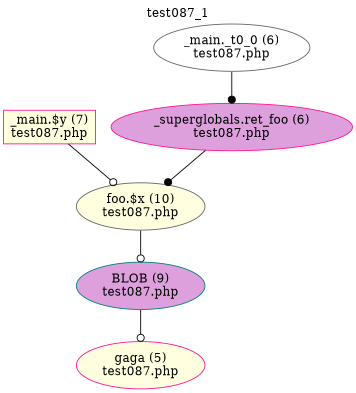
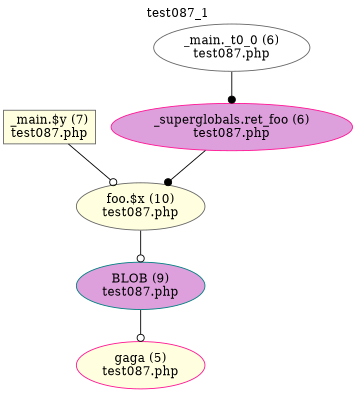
node "_main.$y (7) test087.php": color deeppink -> gray40
